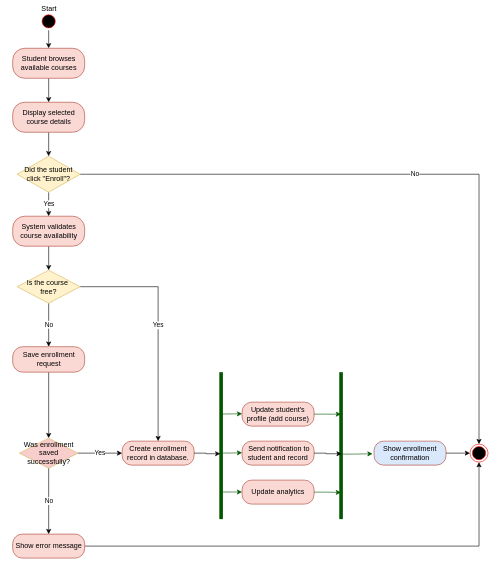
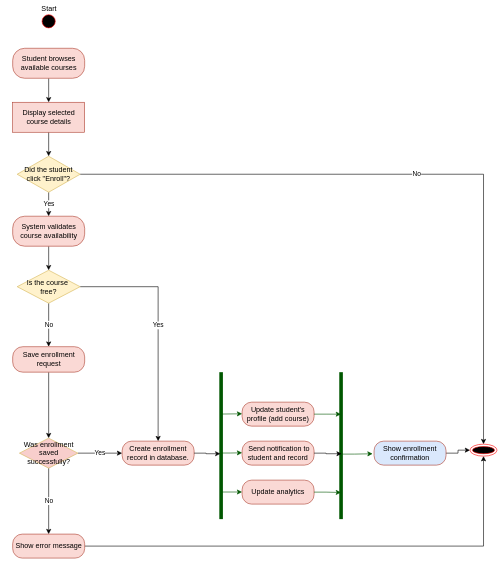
edge "Start" -> "Student browses available courses": removed
node "Display selected course details": shape rounded rectangle -> rectangle
node "End": size 18x18 -> 27x12
